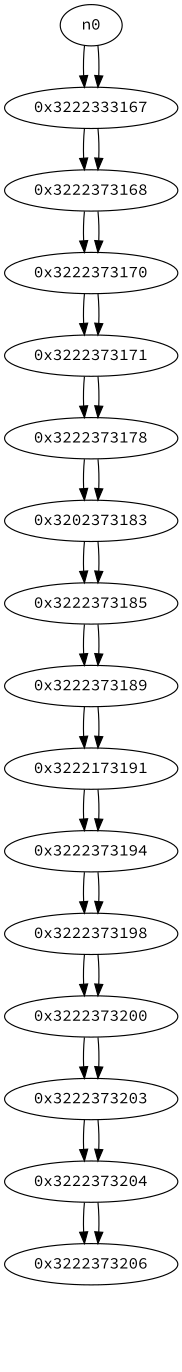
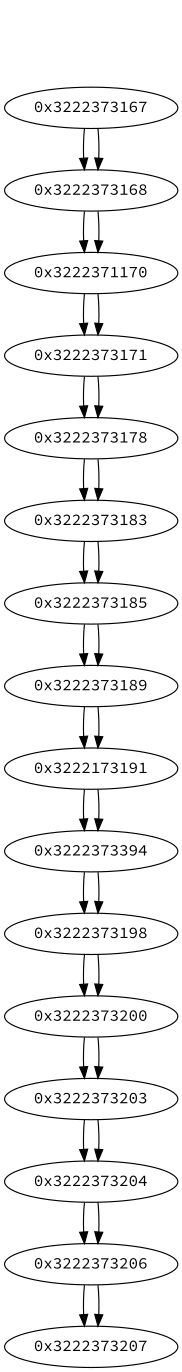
node "n0": removed
node "0x3222333167": label "0x3222333167" -> "0x3222373167"
node "0x3222373170": label "0x3222373170" -> "0x3222371170"
node "0x3202373183": label "0x3202373183" -> "0x3222373183"
node "0x3222373194": label "0x3222373194" -> "0x3222373394"
node "0x3222373207": added
